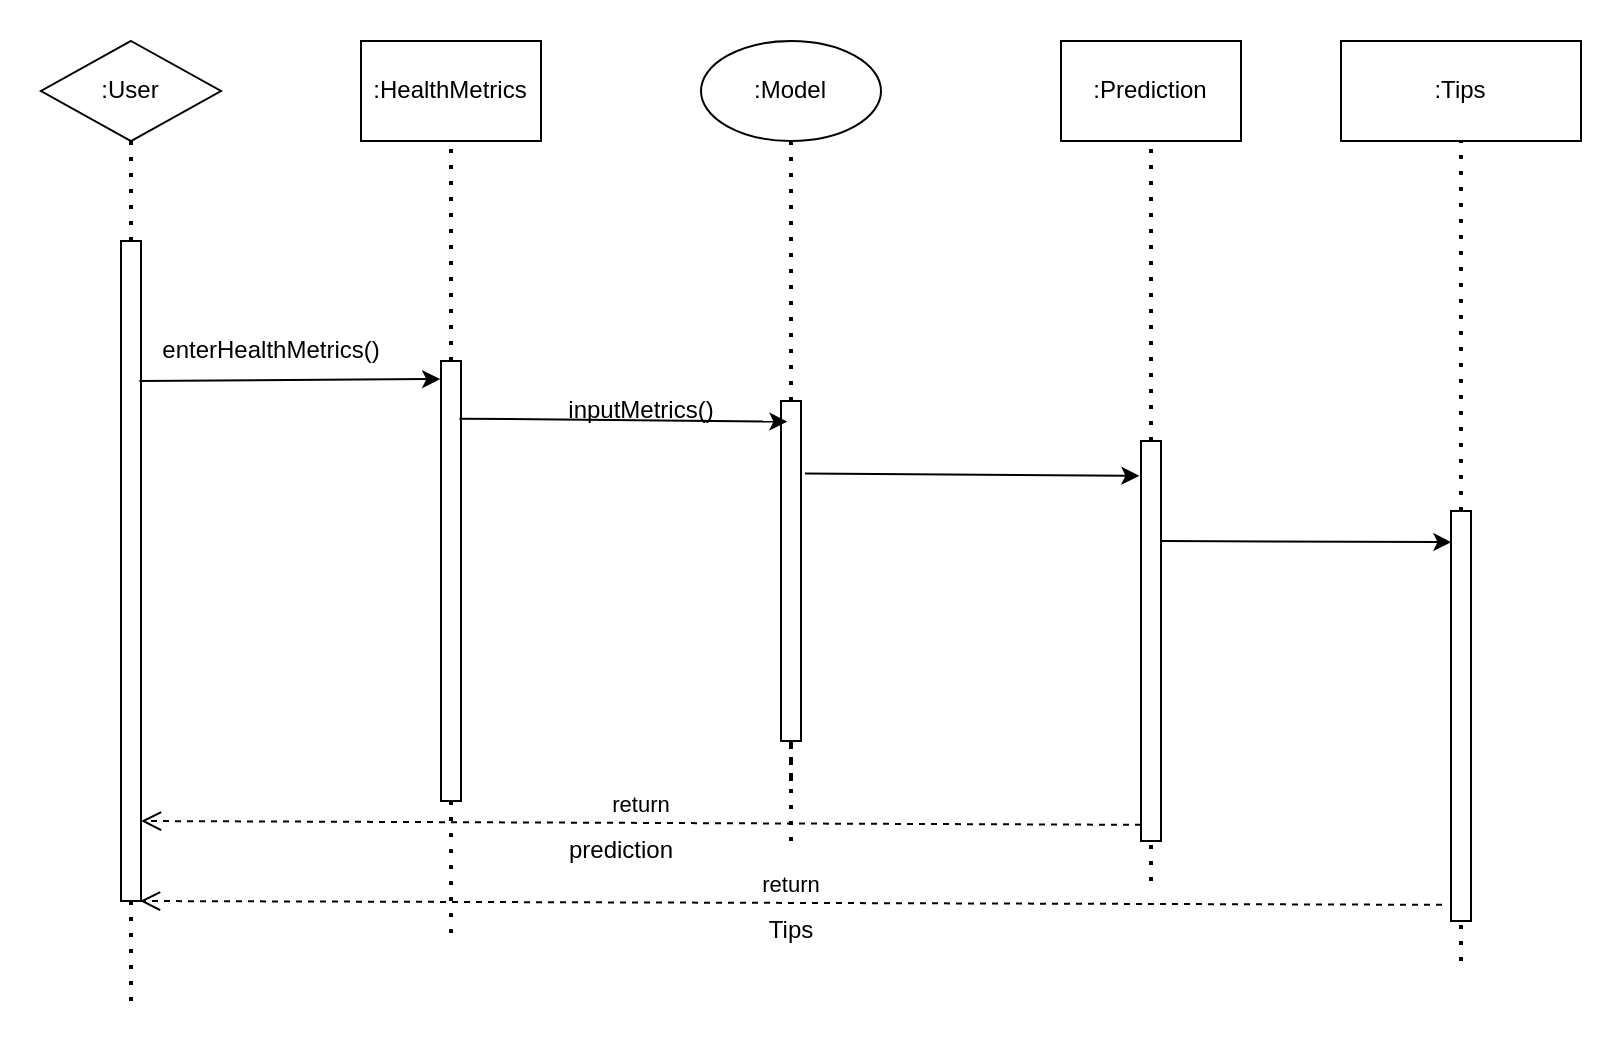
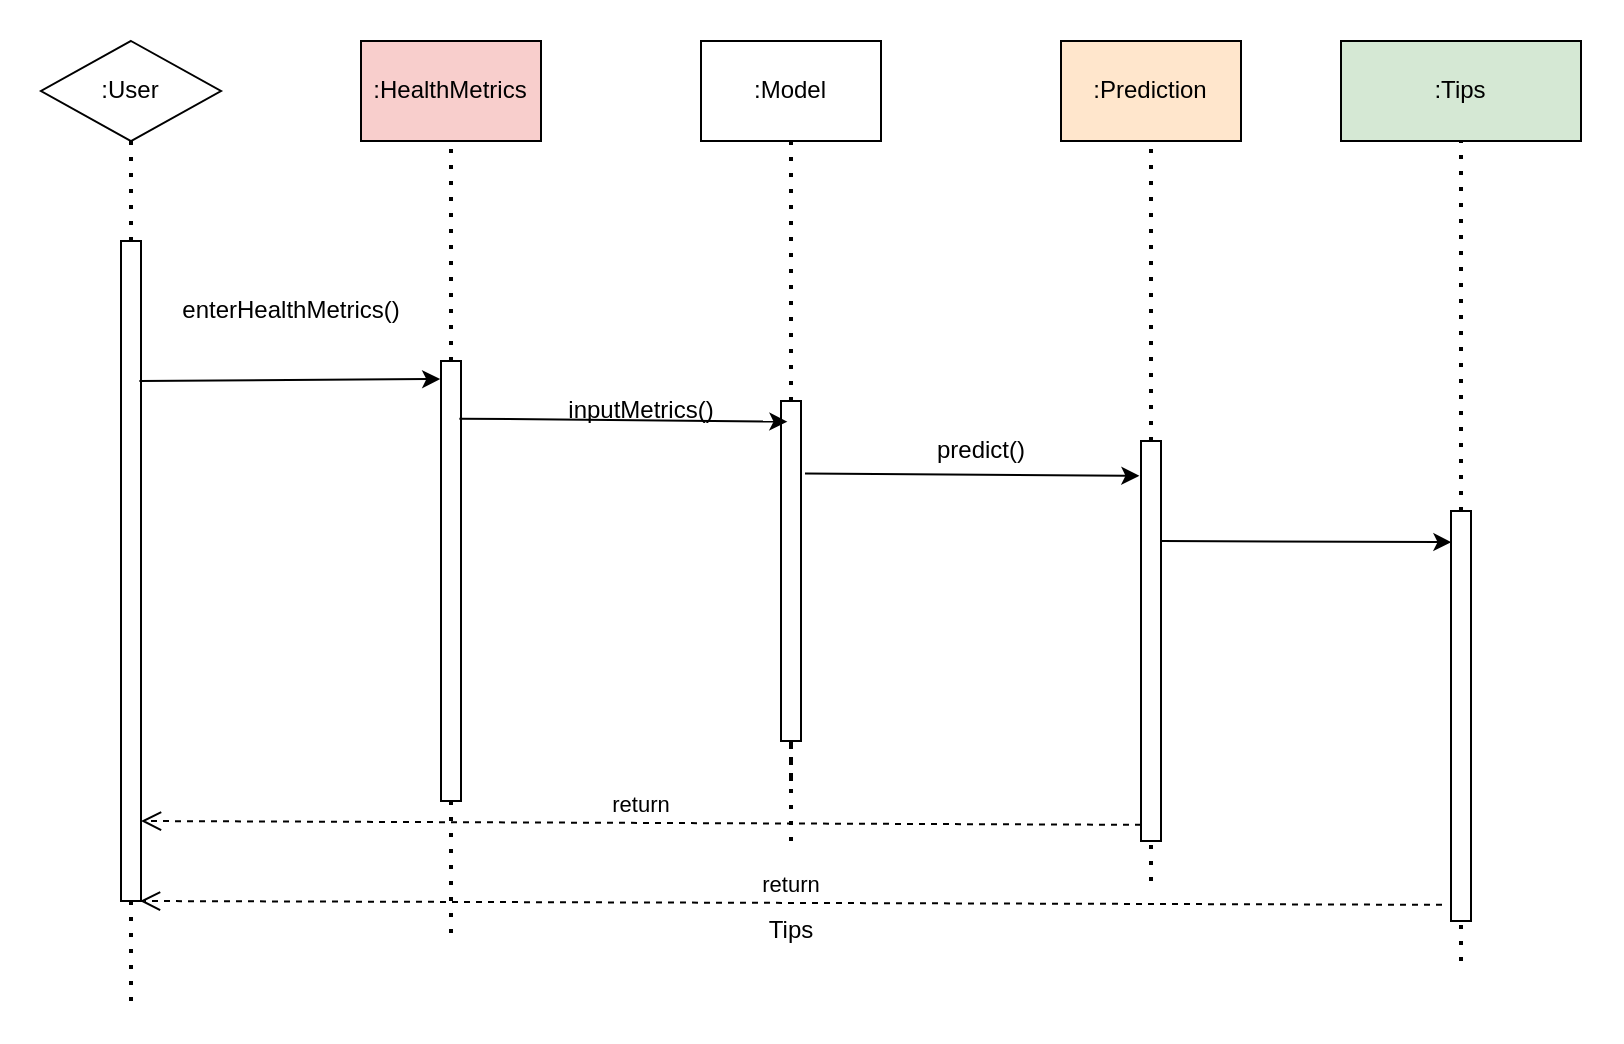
node ":HealthMetrics": fillcolor #ffffff -> #f8cecc
node ":Model": shape ellipse -> rectangle
node ":Prediction": fillcolor #ffffff -> #ffe6cc
node ":Tips": fillcolor #ffffff -> #d5e8d4
node "enterHealthMetrics()": moved (271, 351) -> (291, 311)
node "predict()": added
node "prediction": removed
